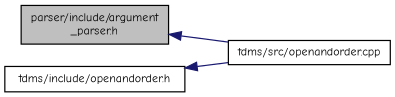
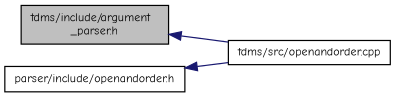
node "parser/include/argument _parser.h": label "parser/include/argument _parser.h" -> "tdms/include/argument _parser.h"
node "tdms/include/openandorder.h": label "tdms/include/openandorder.h" -> "parser/include/openandorder.h"
